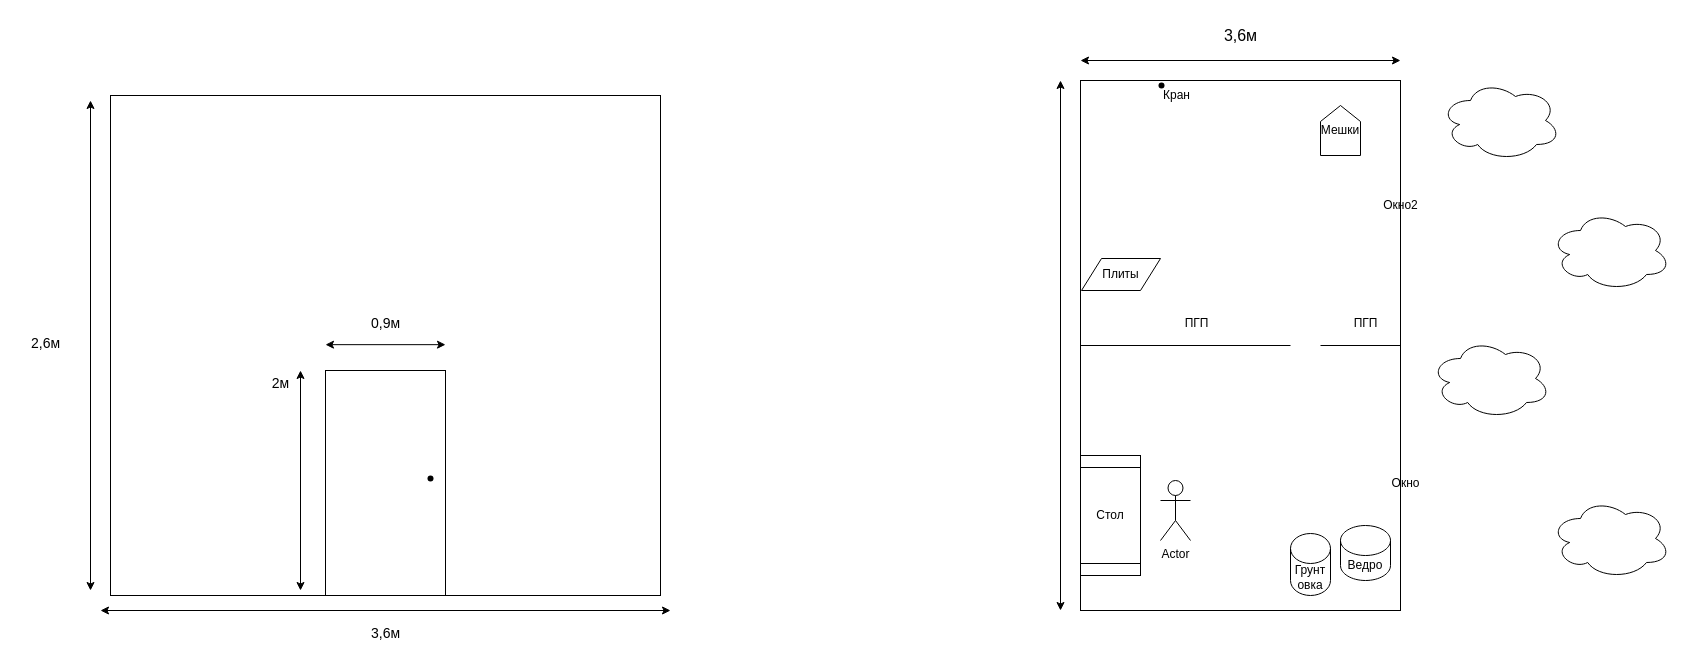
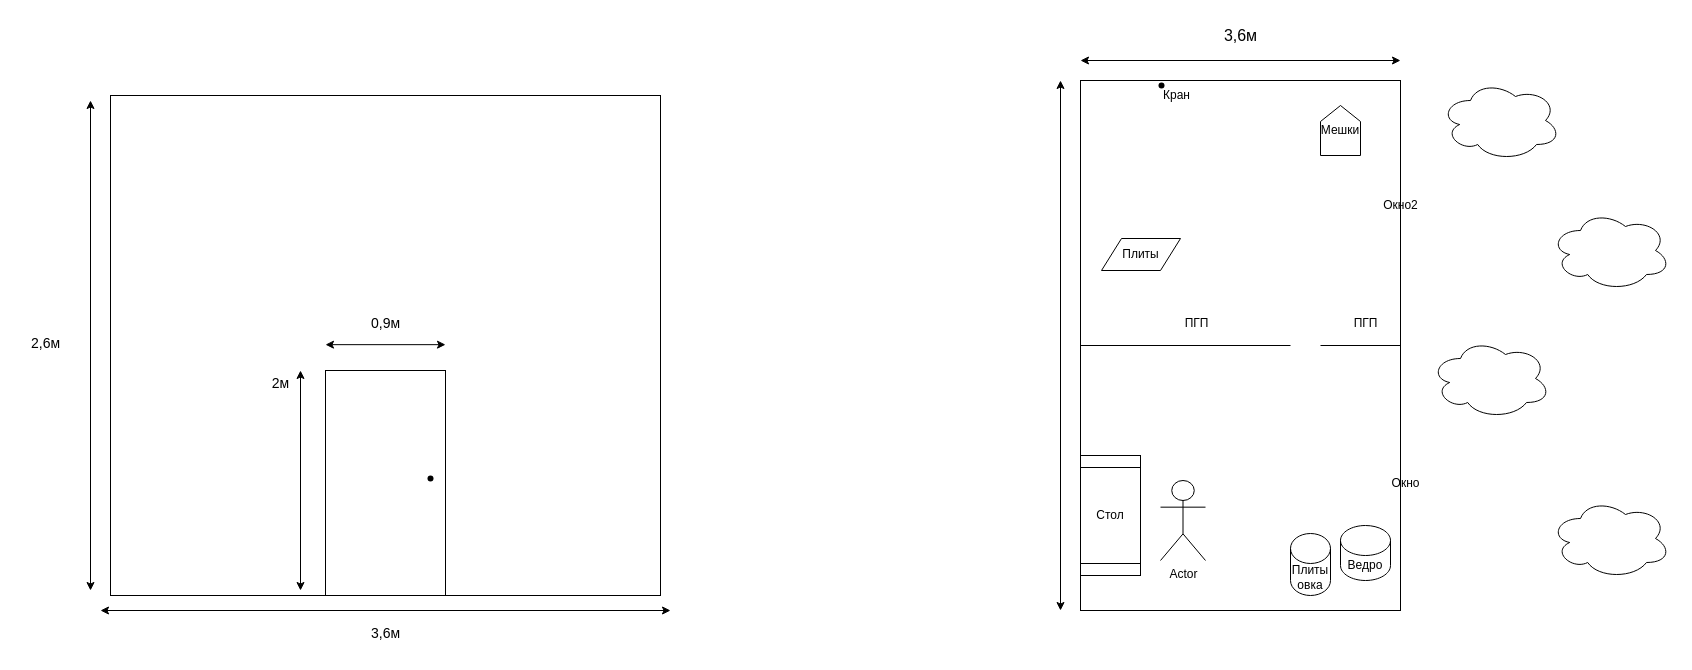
node "Плиты": moved (1121, 275) -> (1141, 255)
node "Actor": size 30x60 -> 45x80
node "Грунт овка": label "Грунт овка" -> "Плиты овка"
